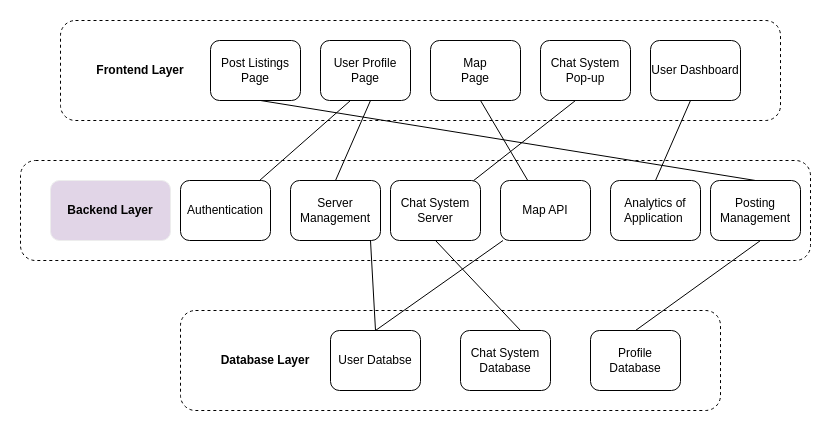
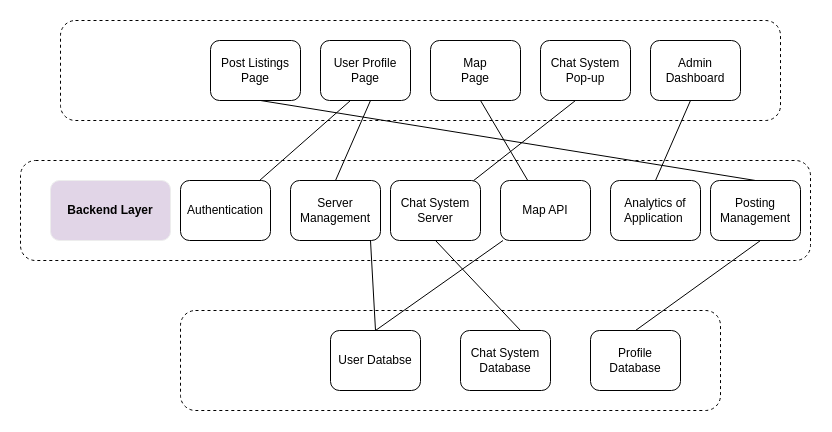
node "Frontend Layer": removed
node "User Dashboard": label "User Dashboard" -> "Admin Dashboard"
node "Database Layer": removed
